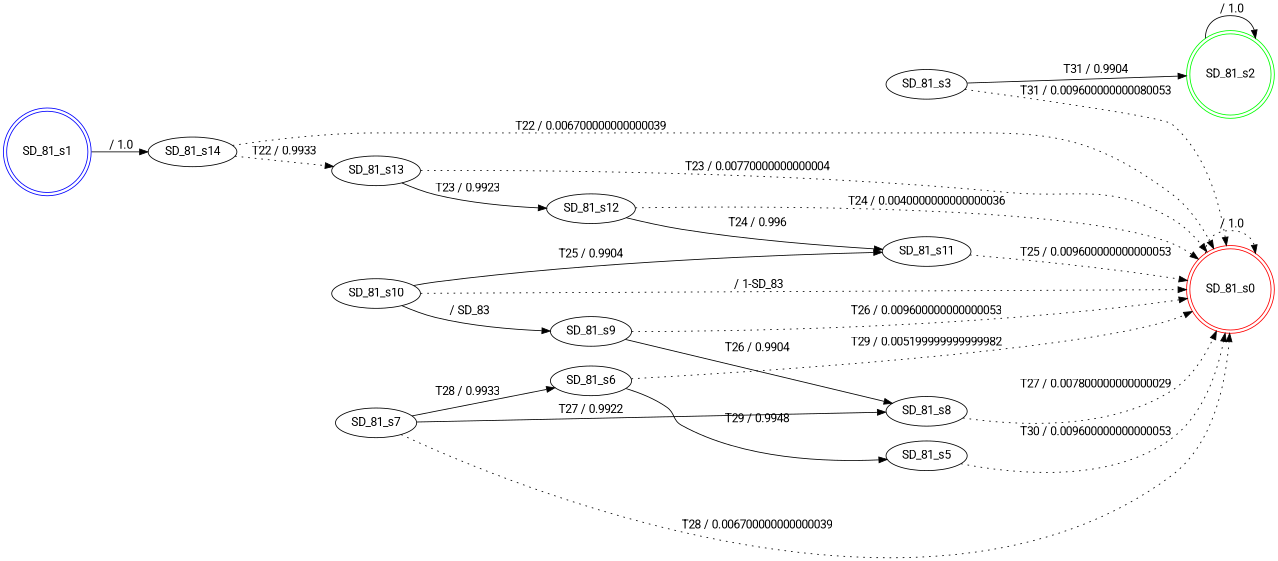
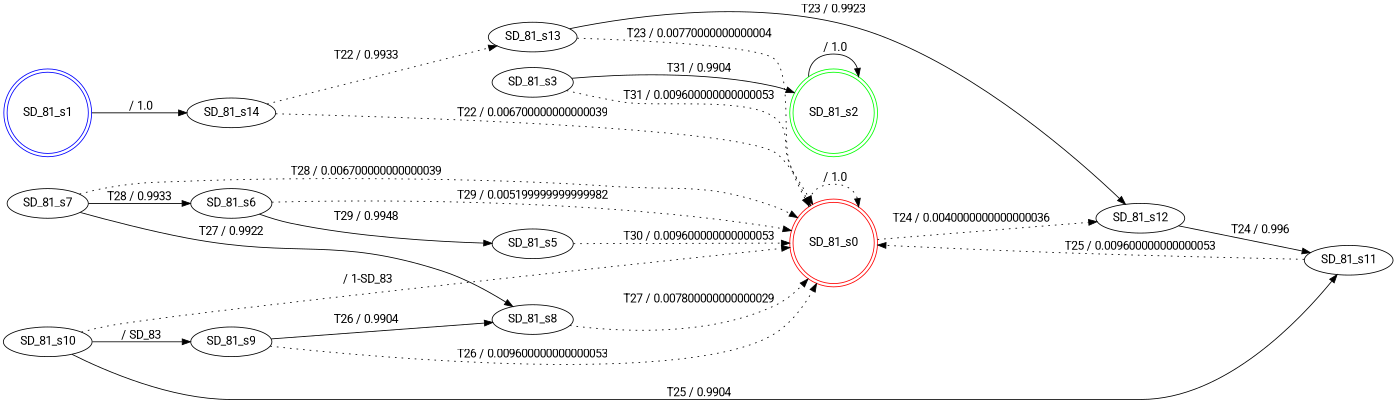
edge "SD_81_s3" -> "SD_81_s0": label "T31 / 0.009600000000080053" -> "T31 / 0.009600000000000053"
edge "SD_81_s12" -> "SD_81_s0": reversed
